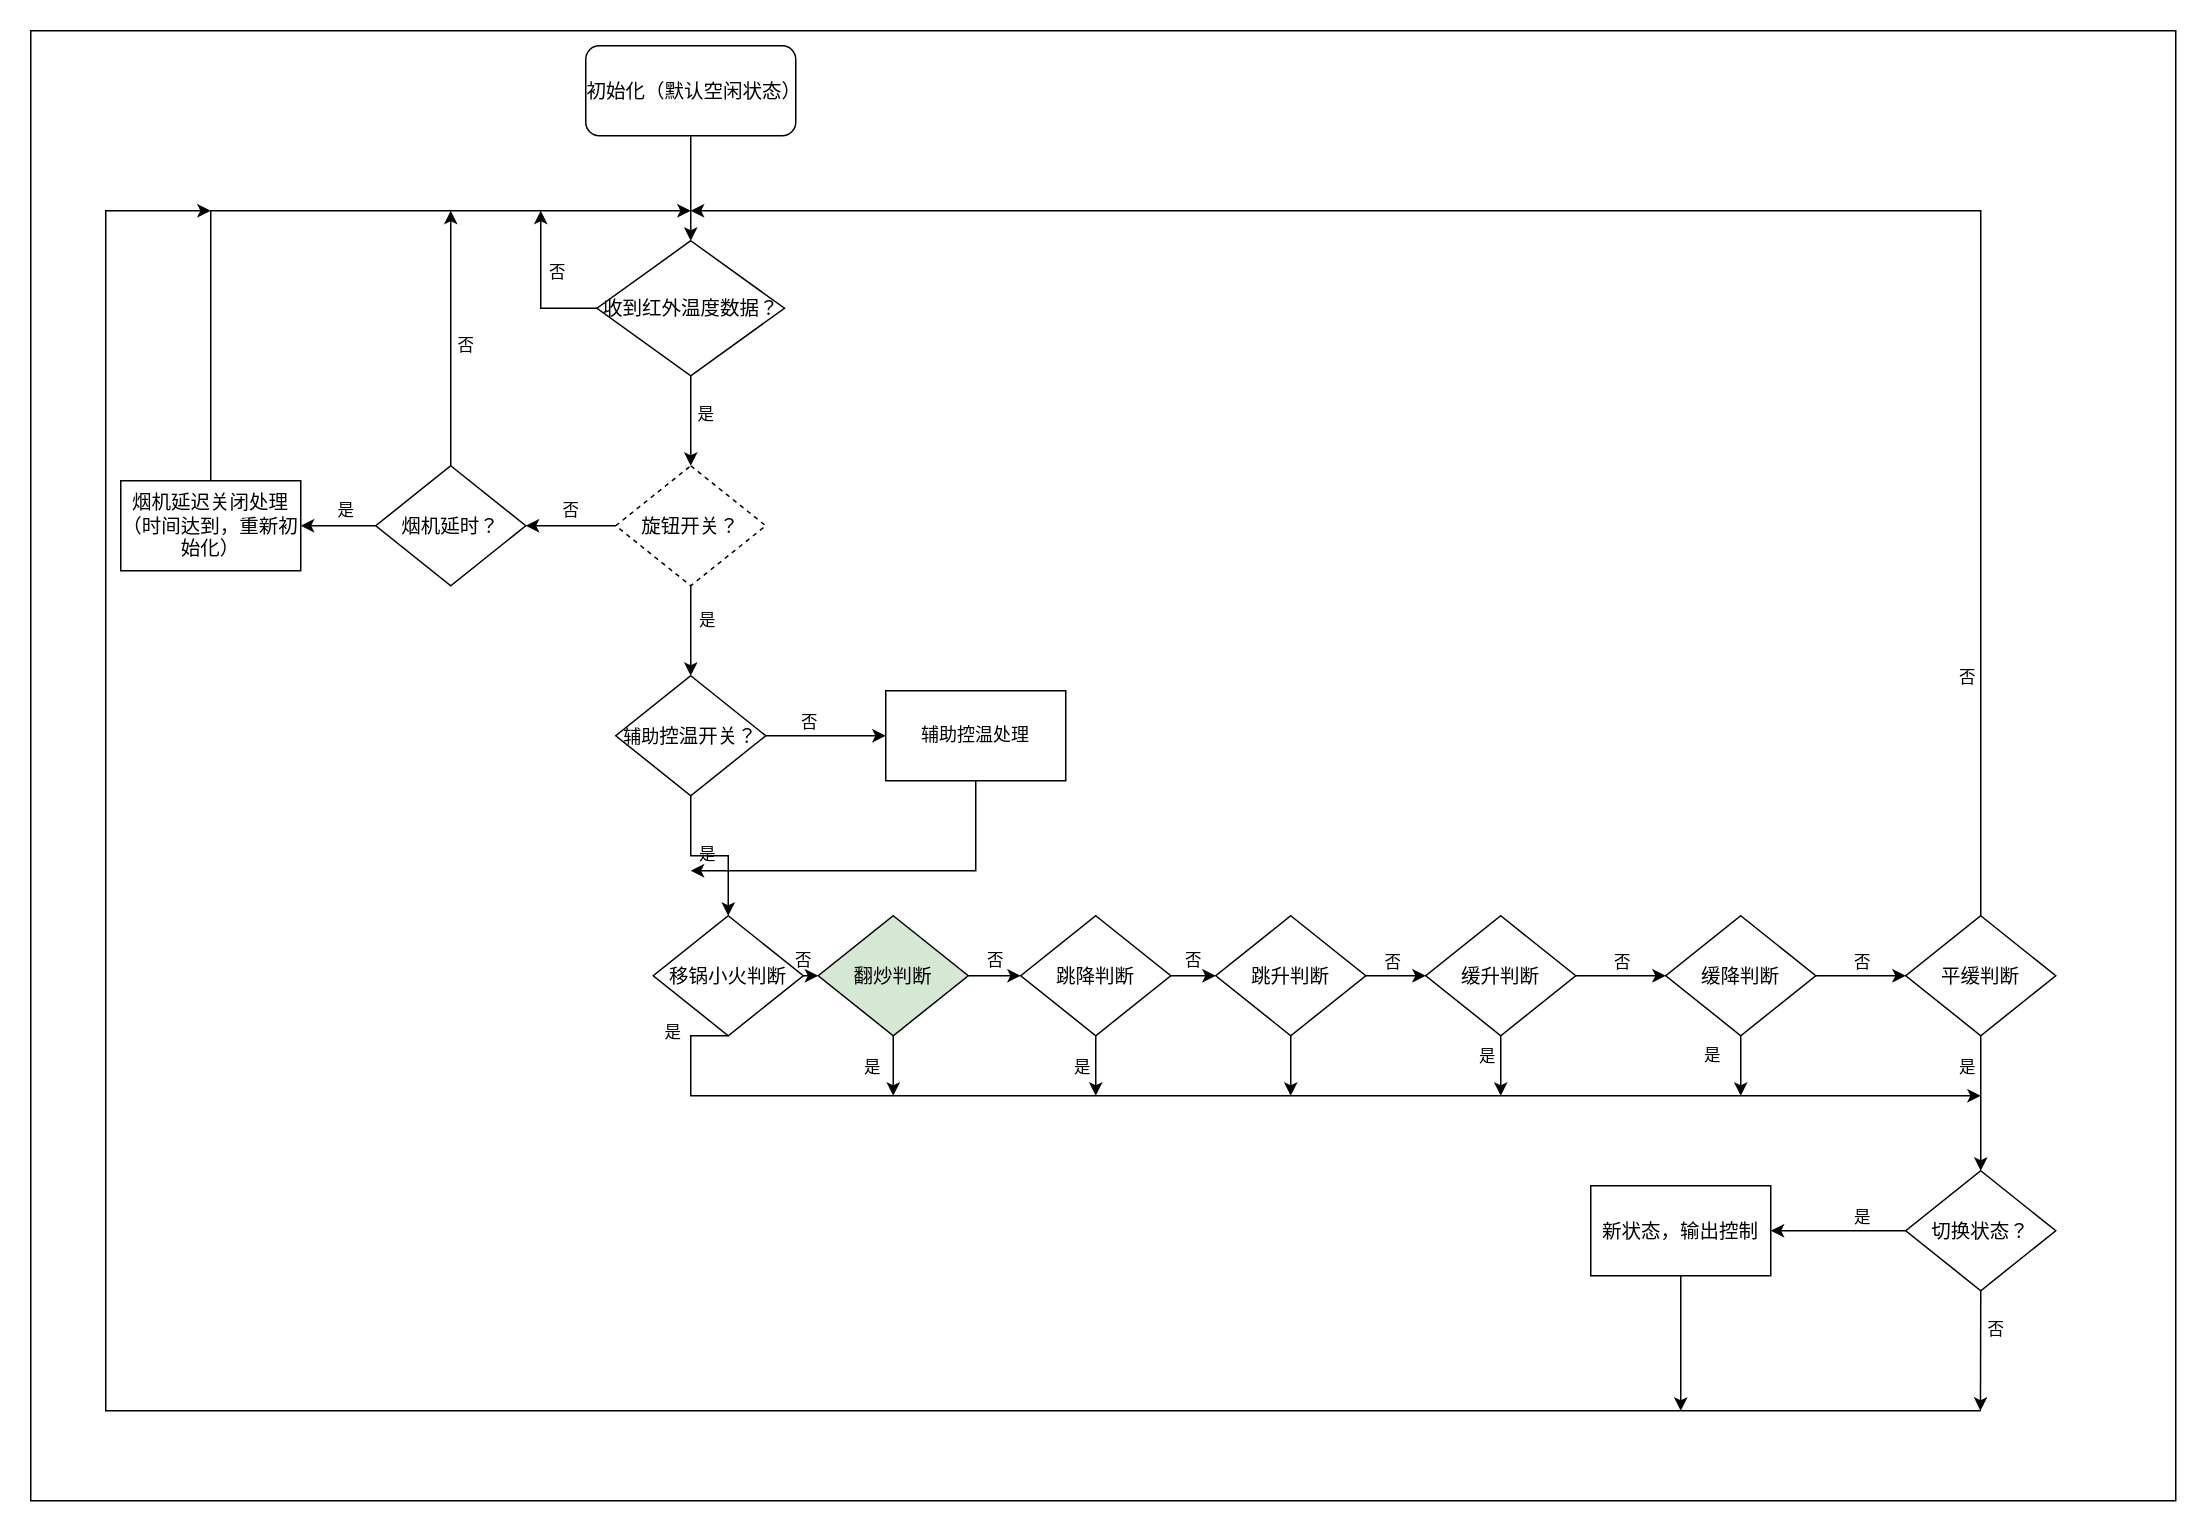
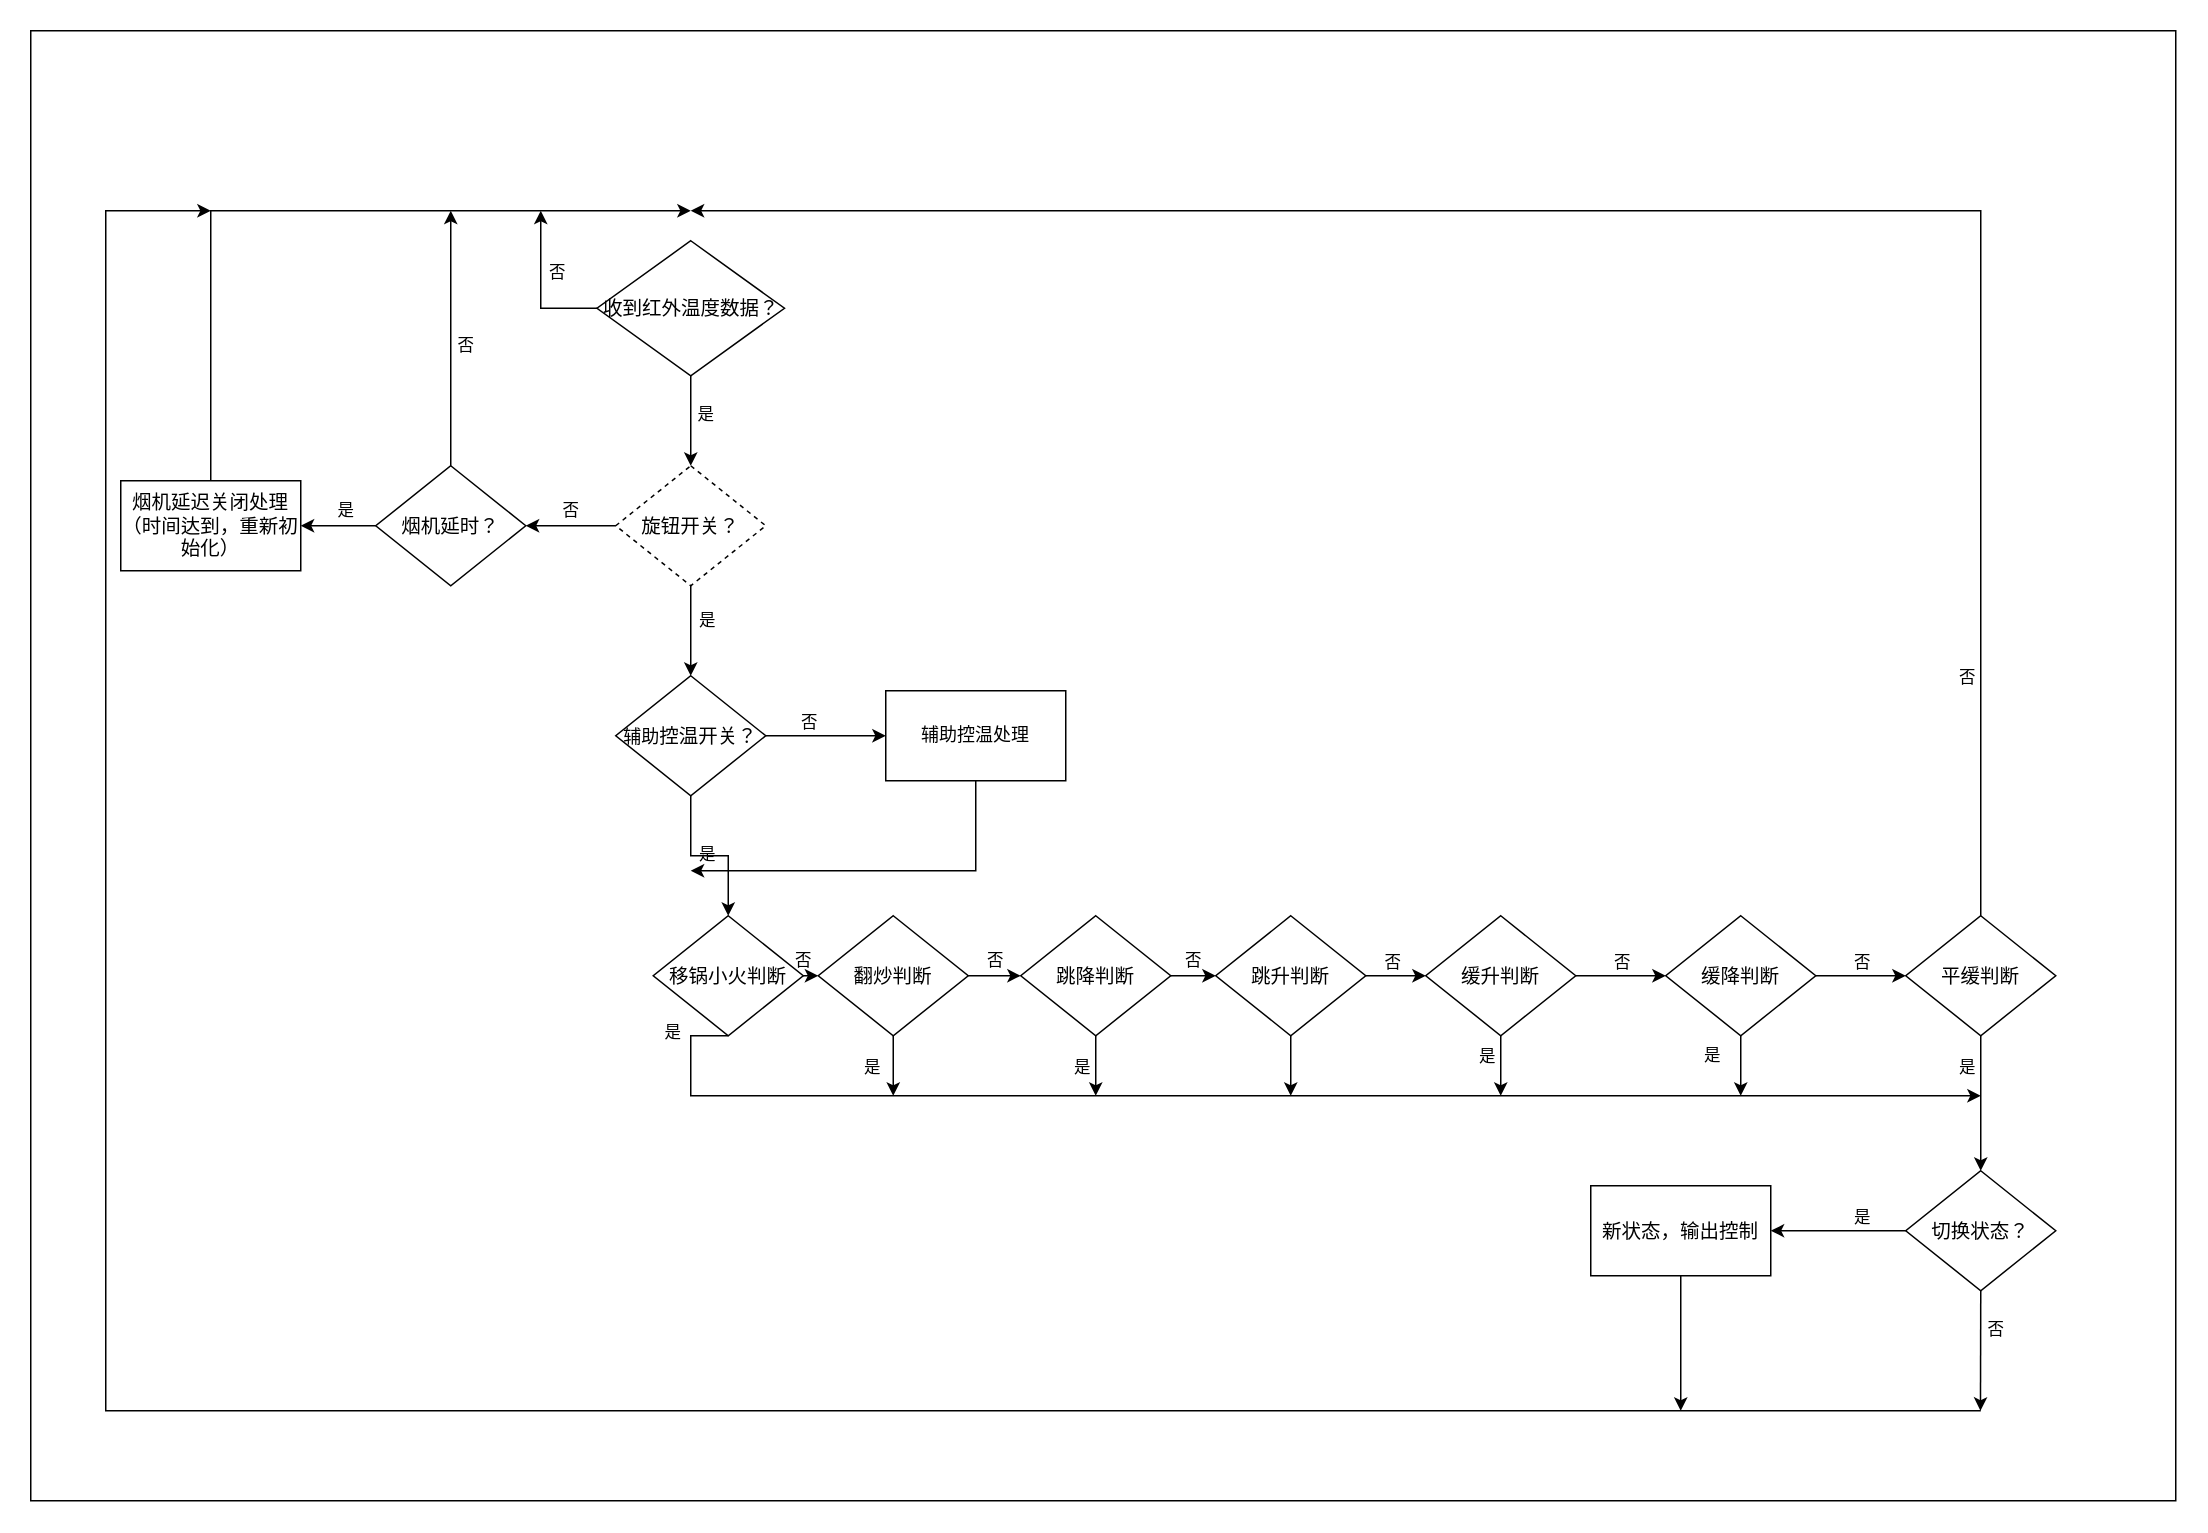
node "初始化（默认空闲状态）": removed
edge "初始化（默认空闲状态）" -> "收到红外温度数据？": removed
node "翻炒判断": fillcolor #d5e8d4 -> #ffffff
